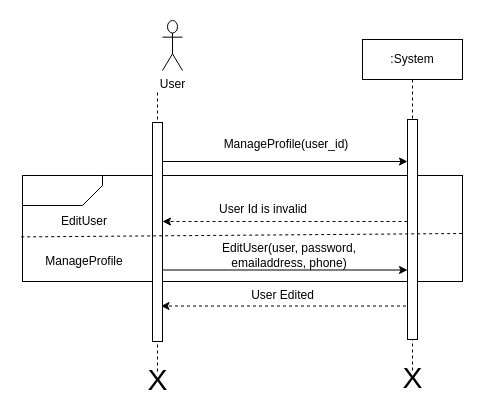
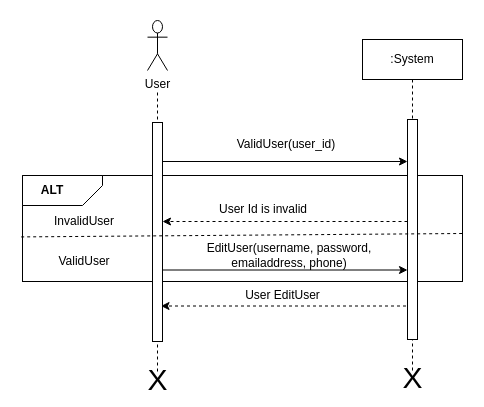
node "User": moved (173, 46) -> (158, 46)
node "ManageProfile(user_id)": label "ManageProfile(user_id)" -> "ValidUser(user_id)"
node "ALT": added
node "EditUser": label "EditUser" -> "InvalidUser"
node "EditUser(user, password, emailaddress, phone)": label "EditUser(user, password, emailaddress, phone)" -> "EditUser(username, password, emailaddress, phone)"
node "ManageProfile": label "ManageProfile" -> "ValidUser"
node "User Edited": label "User Edited" -> "User EditUser"
